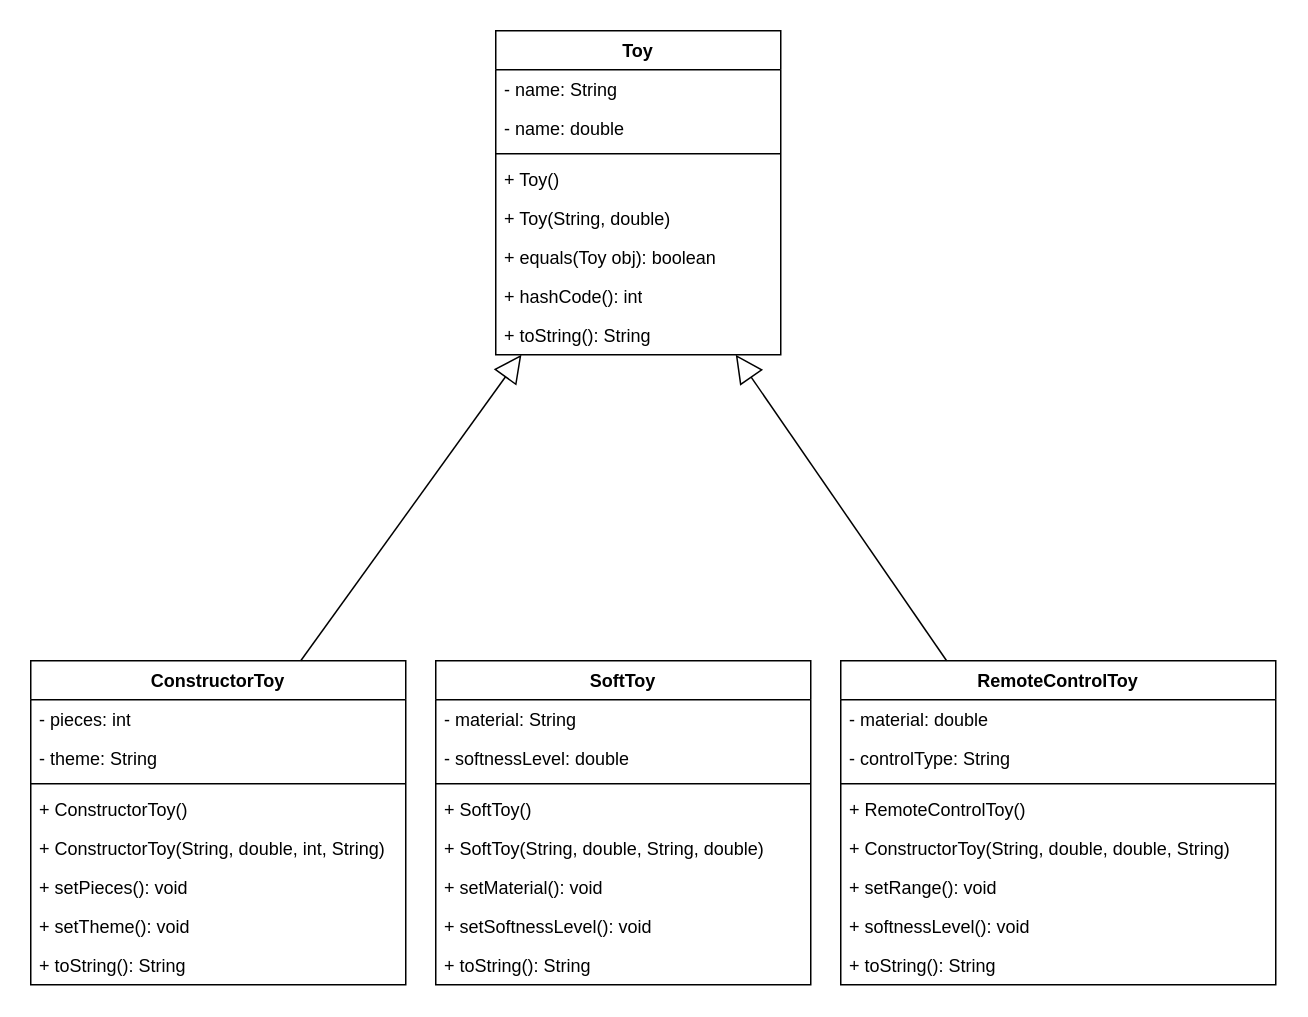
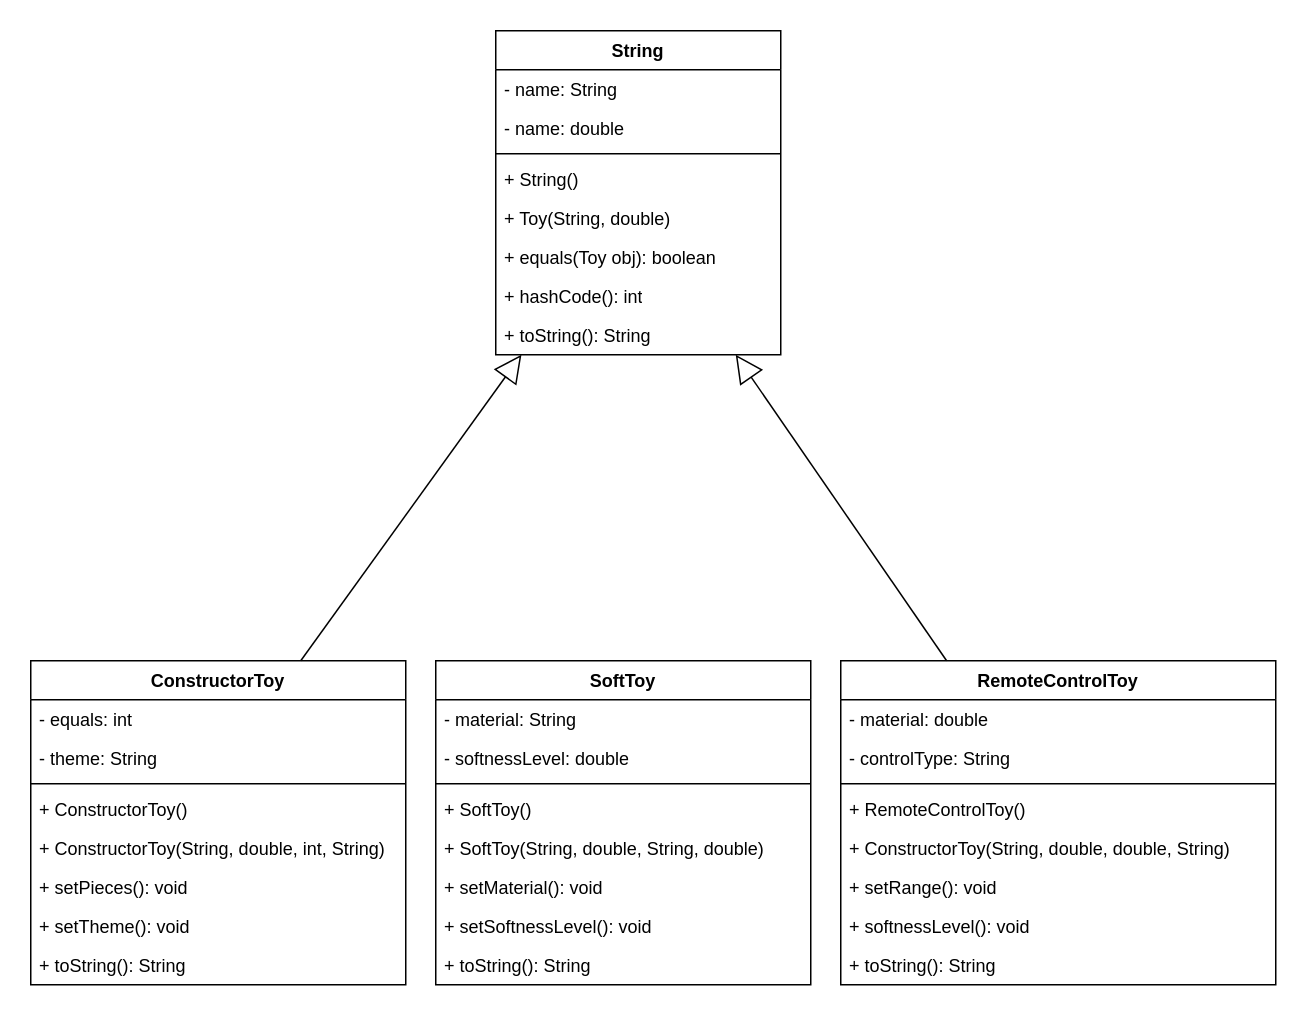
node "Toy": label "Toy" -> "String"
node "+ Toy()": label "+ Toy()" -> "+ String()"
node "- pieces: int": label "- pieces: int" -> "- equals: int"
